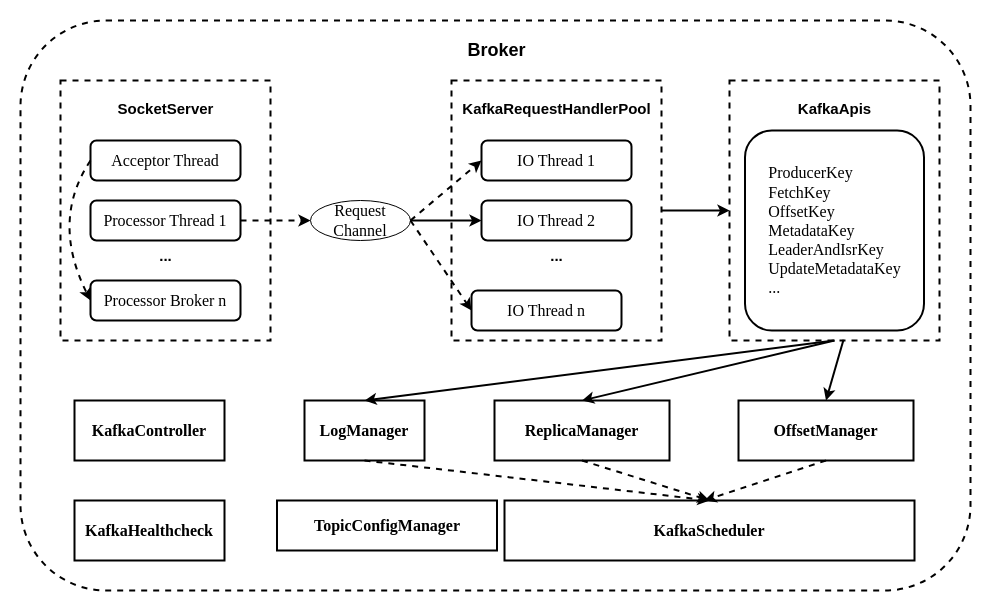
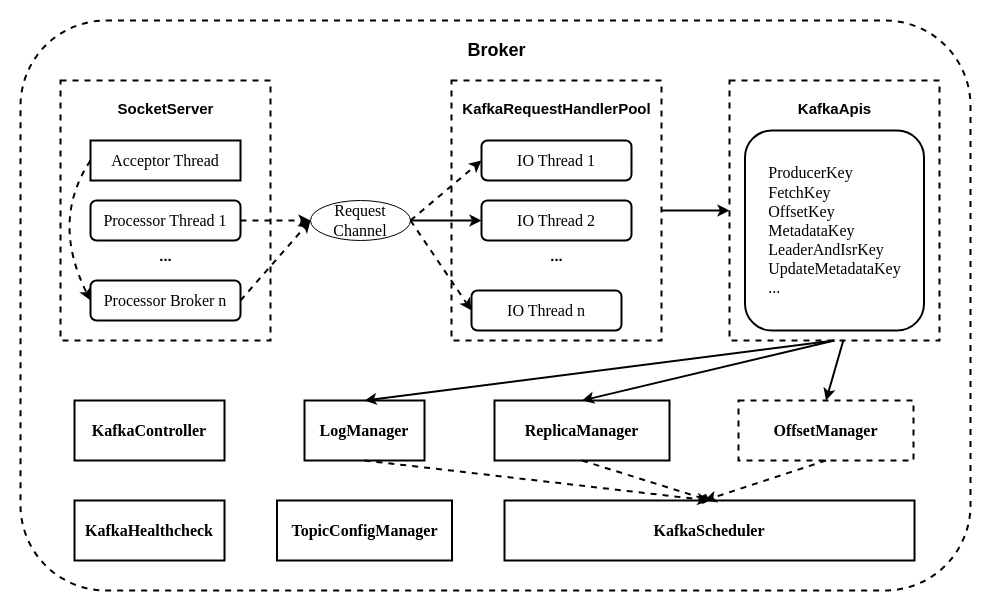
node "Acceptor Thread": shape rounded rectangle -> rectangle
edge "Processor Broker n" -> "Request Channel": added
node "OffsetManager": style solid -> dashed
edge "ReplicaManager" -> "KafkaScheduler": arrowhead classic -> diamond
node "TopicConfigManager": size 220x50 -> 175x60
